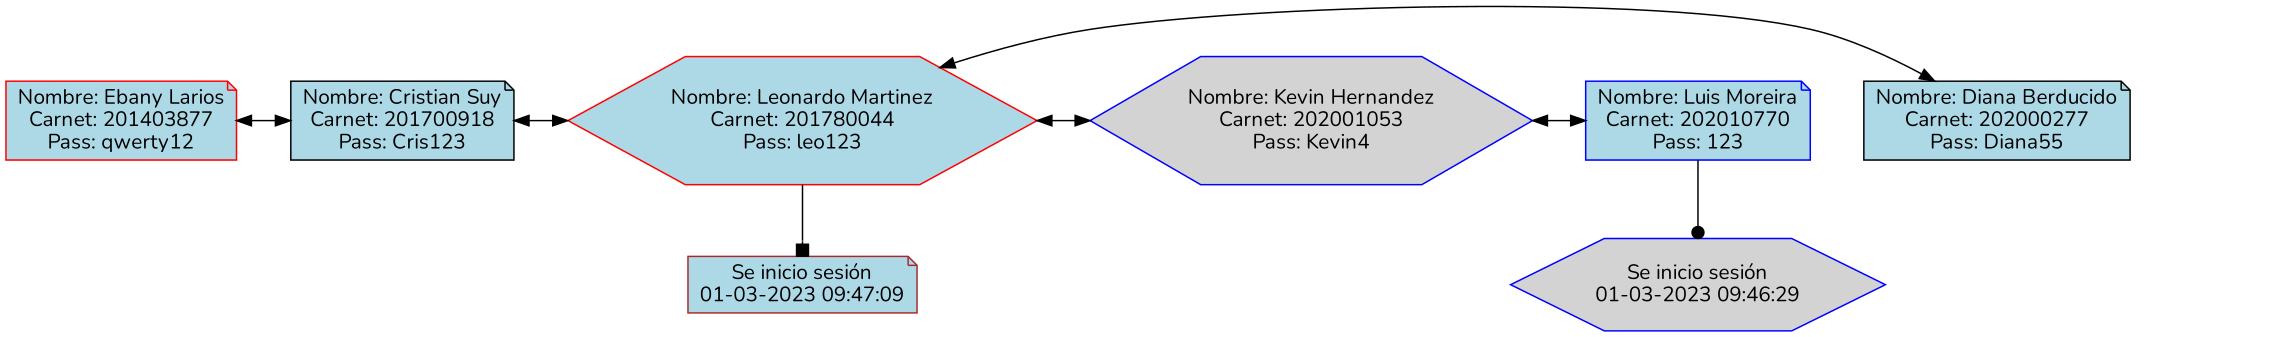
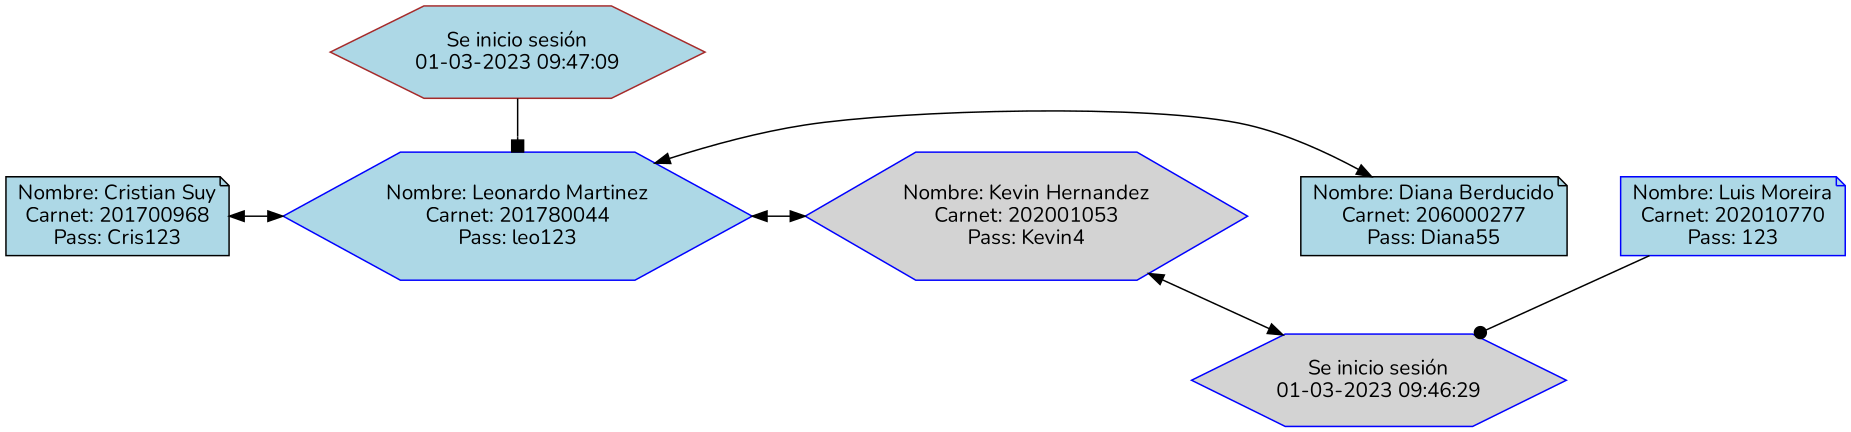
node "Nombre: Ebany Larios Carnet: 201403877 Pass: qwerty12": removed
node "Nombre: Cristian Suy Carnet: 201700918 Pass: Cris123": label "Nombre: Cristian Suy Carnet: 201700918 Pass: Cris123" -> "Nombre: Cristian Suy Carnet: 201700968 Pass: Cris123"
node "Nombre: Leonardo Martinez Carnet: 201780044 Pass: leo123": color red -> blue
edge "Nombre: Kevin Hernandez Carnet: 202001053 Pass: Kevin4" -- "Nombre: Luis Moreira Carnet: 202010770 Pass: 123": now "Nombre: Kevin Hernandez Carnet: 202001053 Pass: Kevin4" -- "Se inicio sesión 01-03-2023 09:46:29"
node "Nombre: Diana Berducido Carnet: 202000277 Pass: Diana55": label "Nombre: Diana Berducido Carnet: 202000277 Pass: Diana55" -> "Nombre: Diana Berducido Carnet: 206000277 Pass: Diana55"
edge "Nombre: Leonardo Martinez Carnet: 201780044 Pass: leo123" -> "Se inicio sesión 01-03-2023 09:47:09": reversed
node "Se inicio sesión 01-03-2023 09:47:09": shape note -> hexagon
